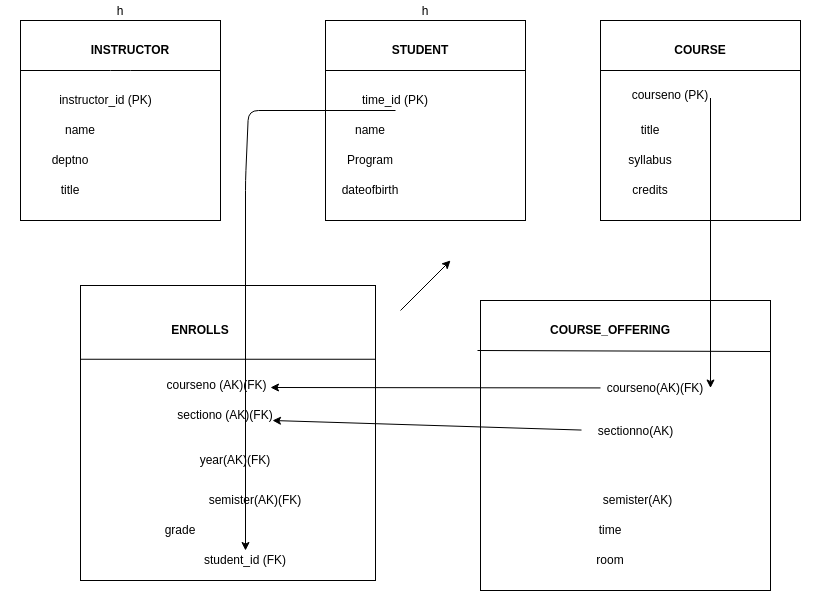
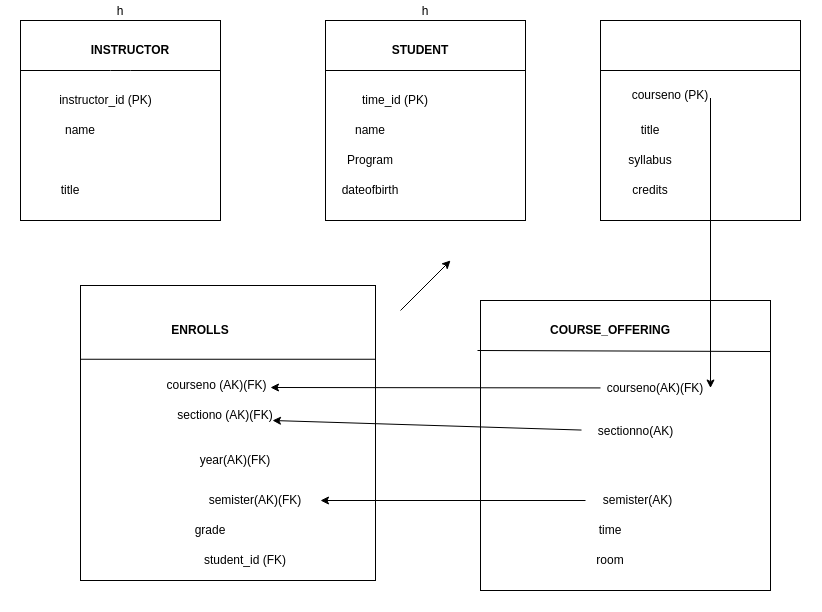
node "COURSE": removed
node "deptno": removed
edge "time_id (PK)" -> "student_id (FK)": removed
edge "semister(AK)" -> "semister(AK)(FK)": added
node "grade": moved (181, 531) -> (211, 531)
